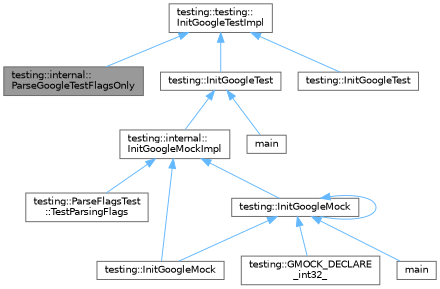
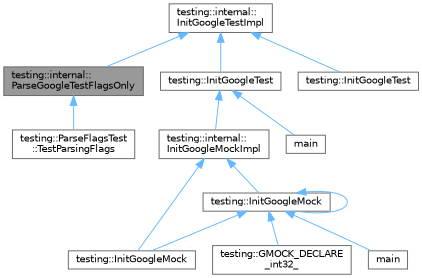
node "testing::testing:: InitGoogleTestImpl": label "testing::testing:: InitGoogleTestImpl" -> "testing::internal:: InitGoogleTestImpl"
edge "testing::ParseFlagsTest ::TestParsingFlags" -> "testing::internal:: InitGoogleMockImpl": now "testing::ParseFlagsTest ::TestParsingFlags" -> "testing::internal:: ParseGoogleTestFlagsOnly"
